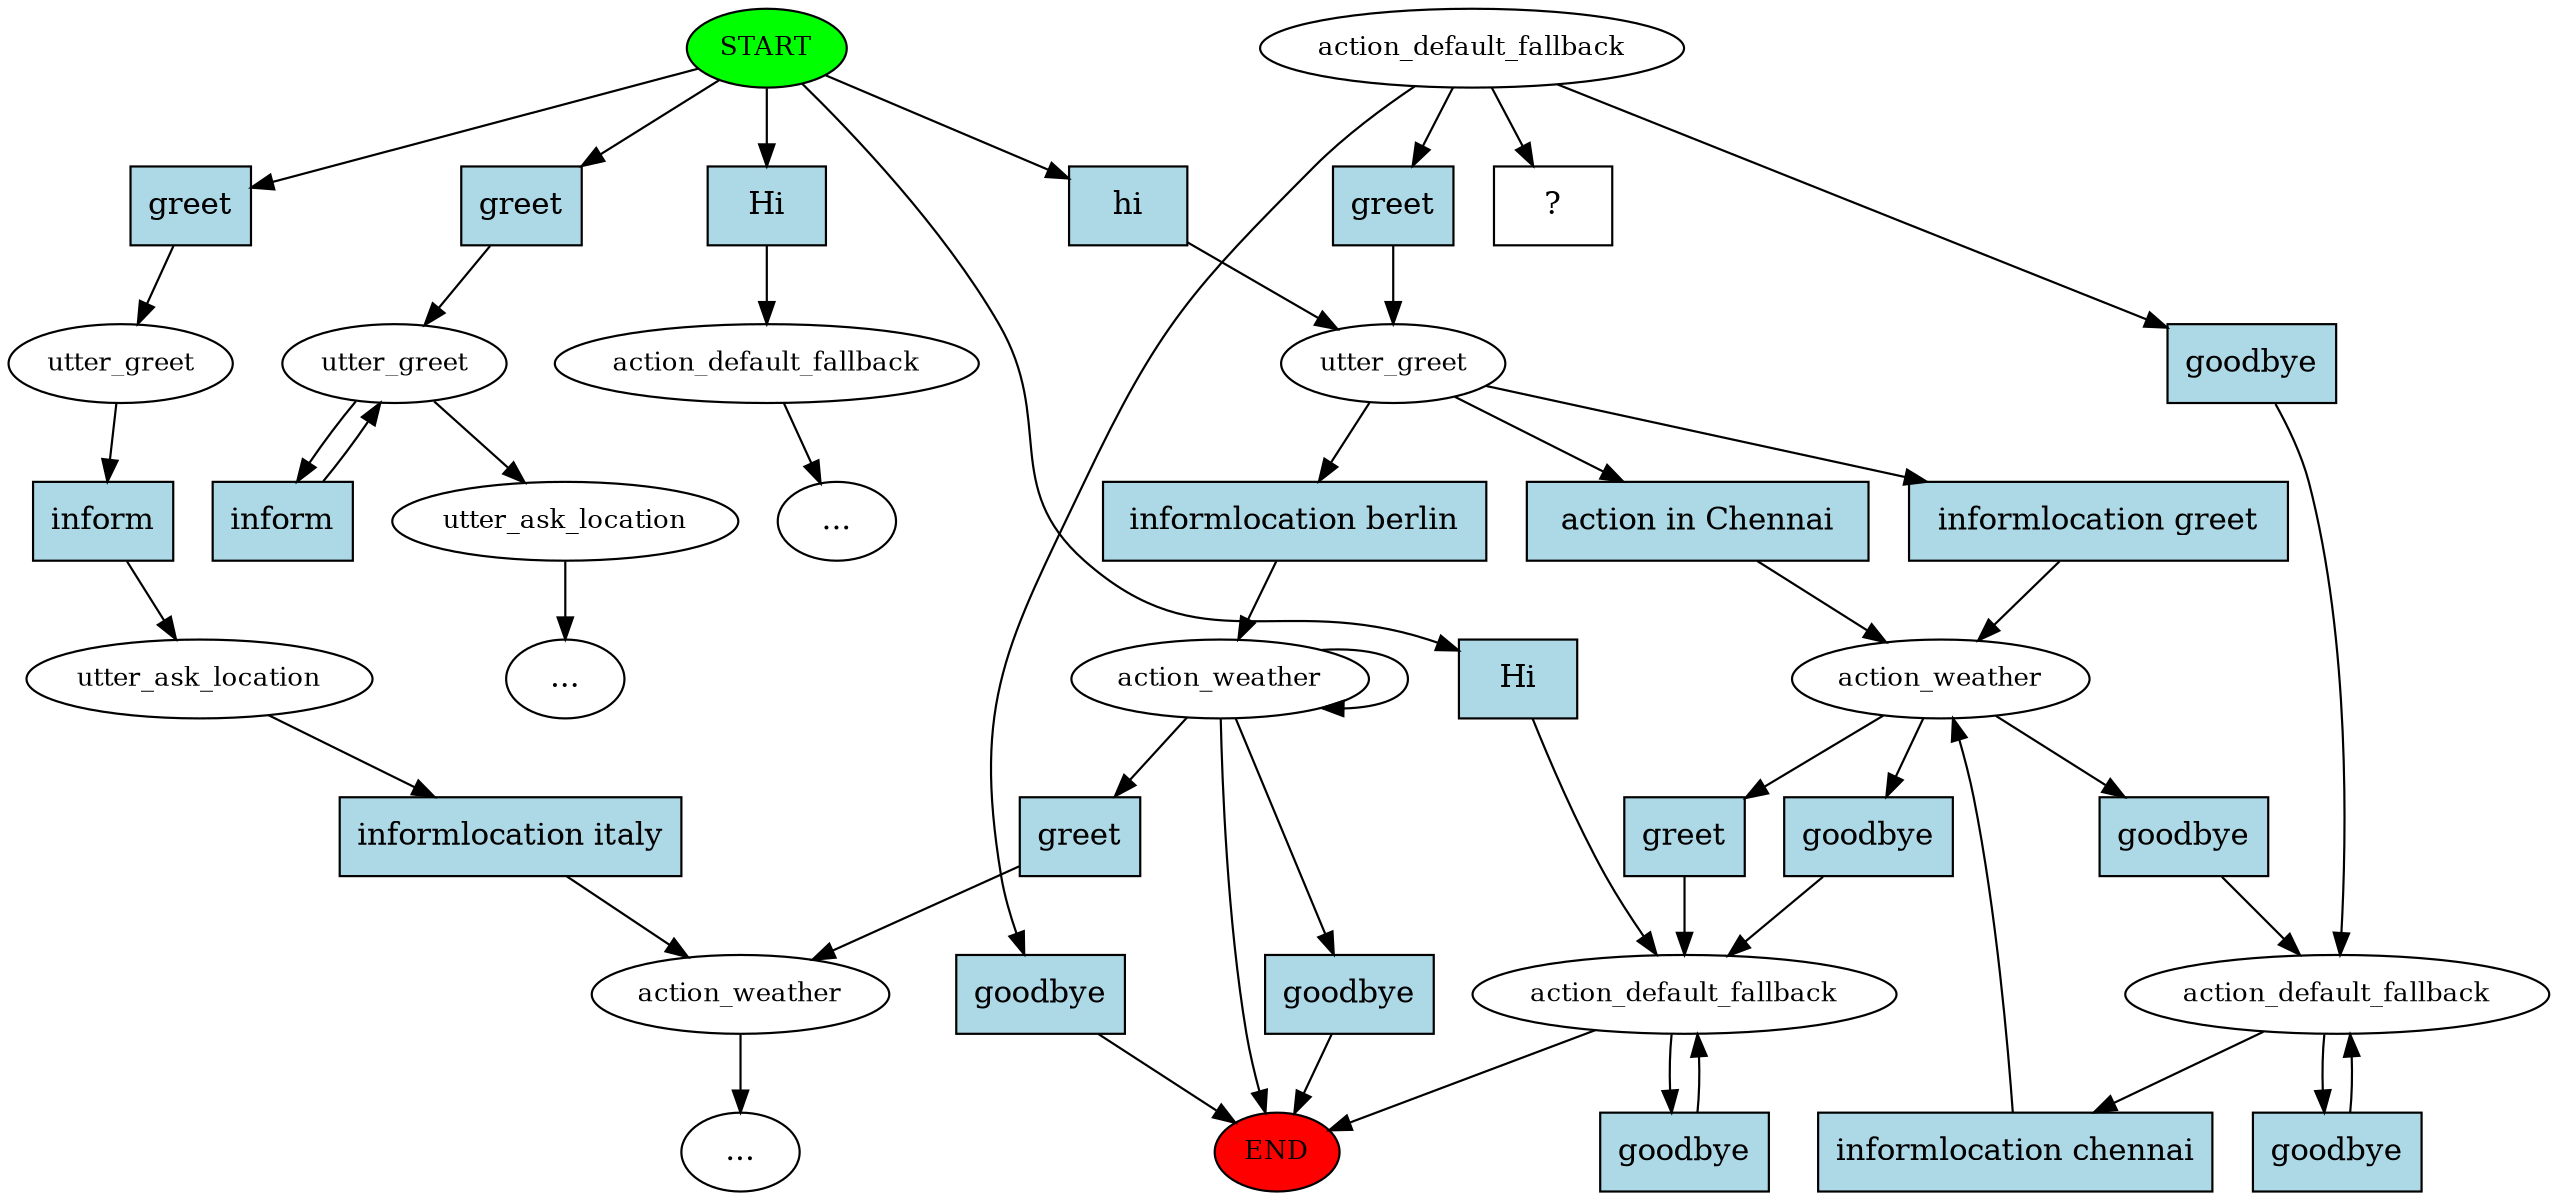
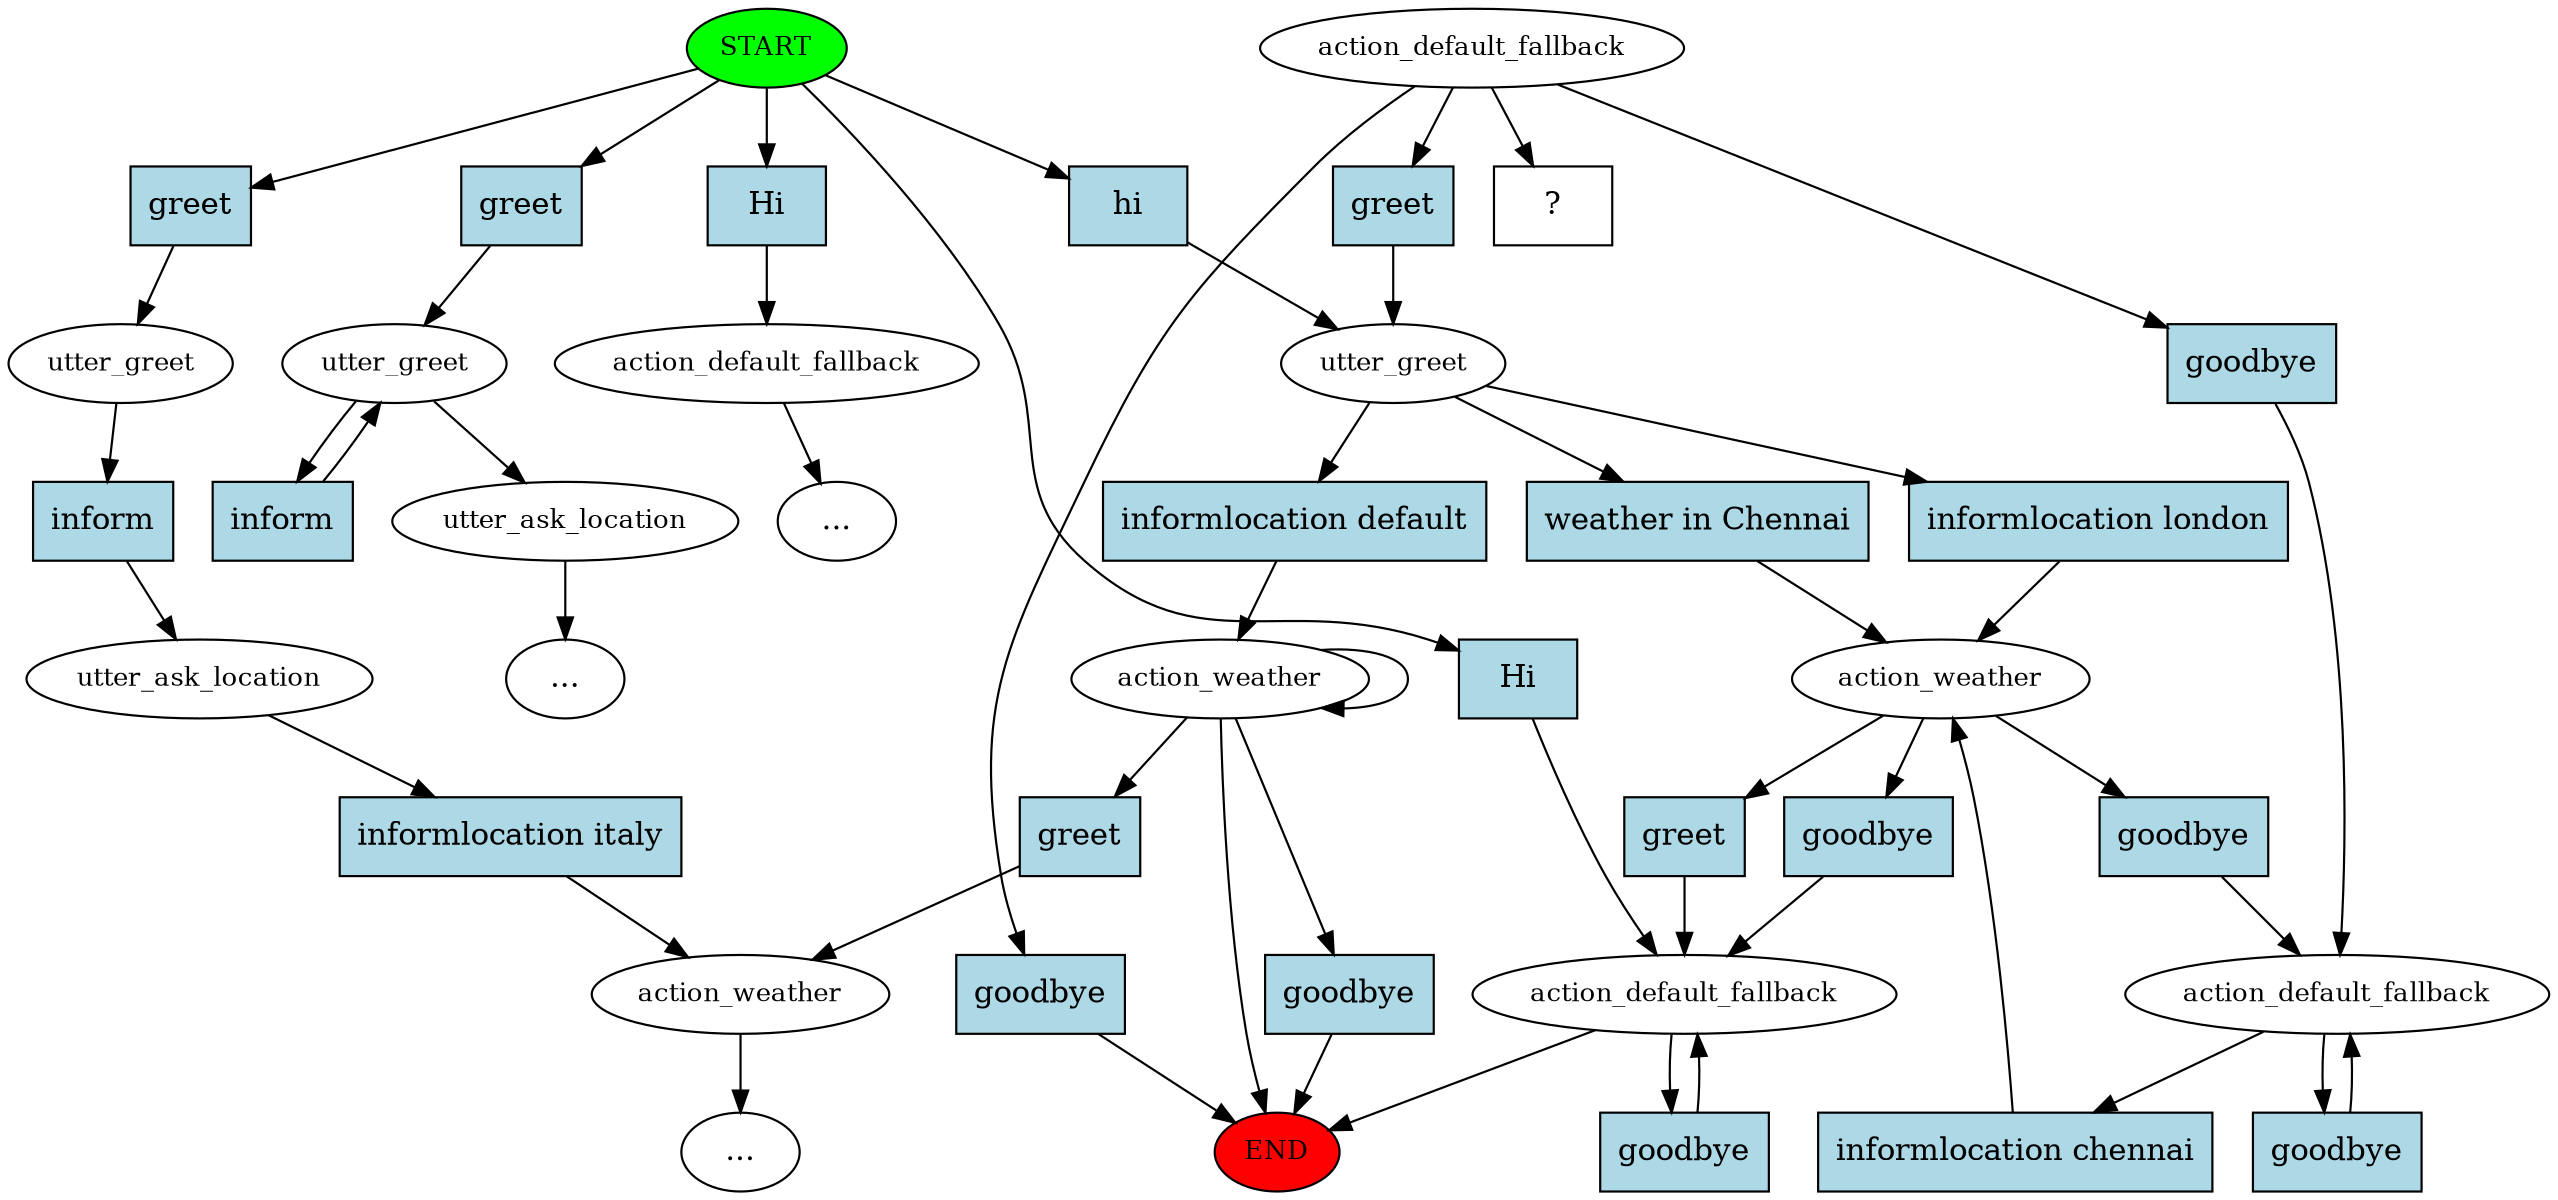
node "informlocation berlin": label "informlocation berlin" -> "informlocation default"
node "action in Chennai": label "action in Chennai" -> "weather in Chennai"
node "informlocation greet": label "informlocation greet" -> "informlocation london"
